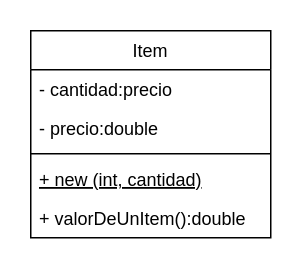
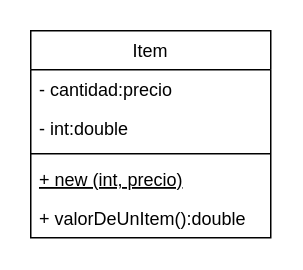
node "- precio:double": label "- precio:double" -> "- int:double"
node "+ new (int, cantidad)": label "+ new (int, cantidad)" -> "+ new (int, precio)"
